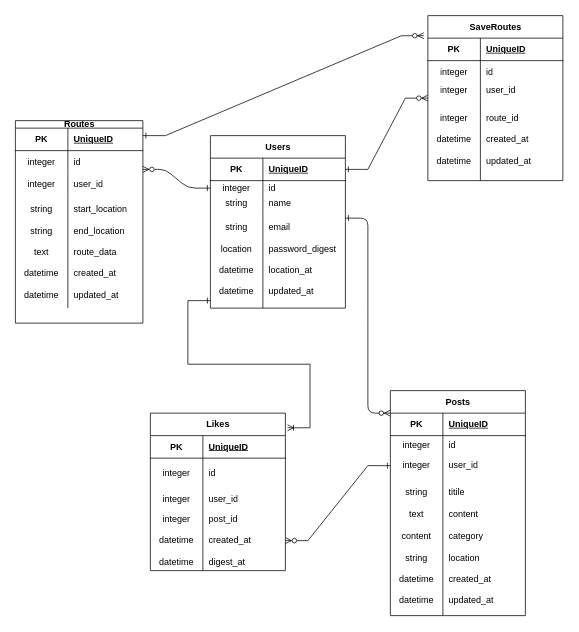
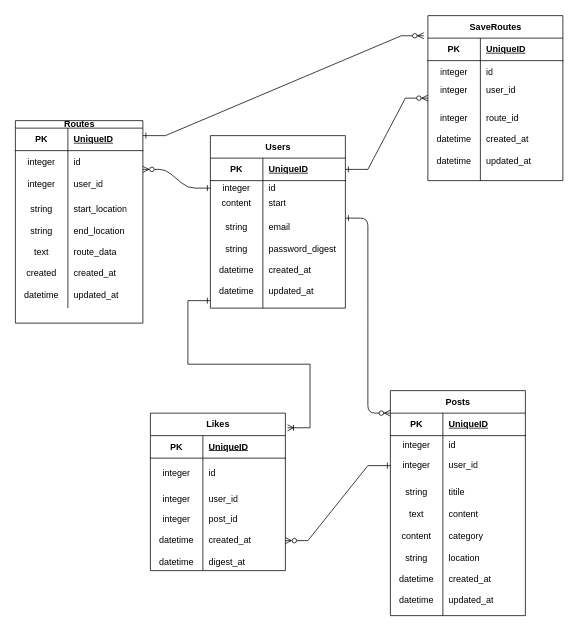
node "string": label "string" -> "content"
node "name": label "name" -> "start"
node "string string text datetime datetime": label "string string text datetime datetime" -> "string string text created datetime"
node "string location datetime datetime": label "string location datetime datetime" -> "string string datetime datetime"
node "email password_digest location_at updated_at": label "email password_digest location_at updated_at" -> "email password_digest created_at updated_at"
